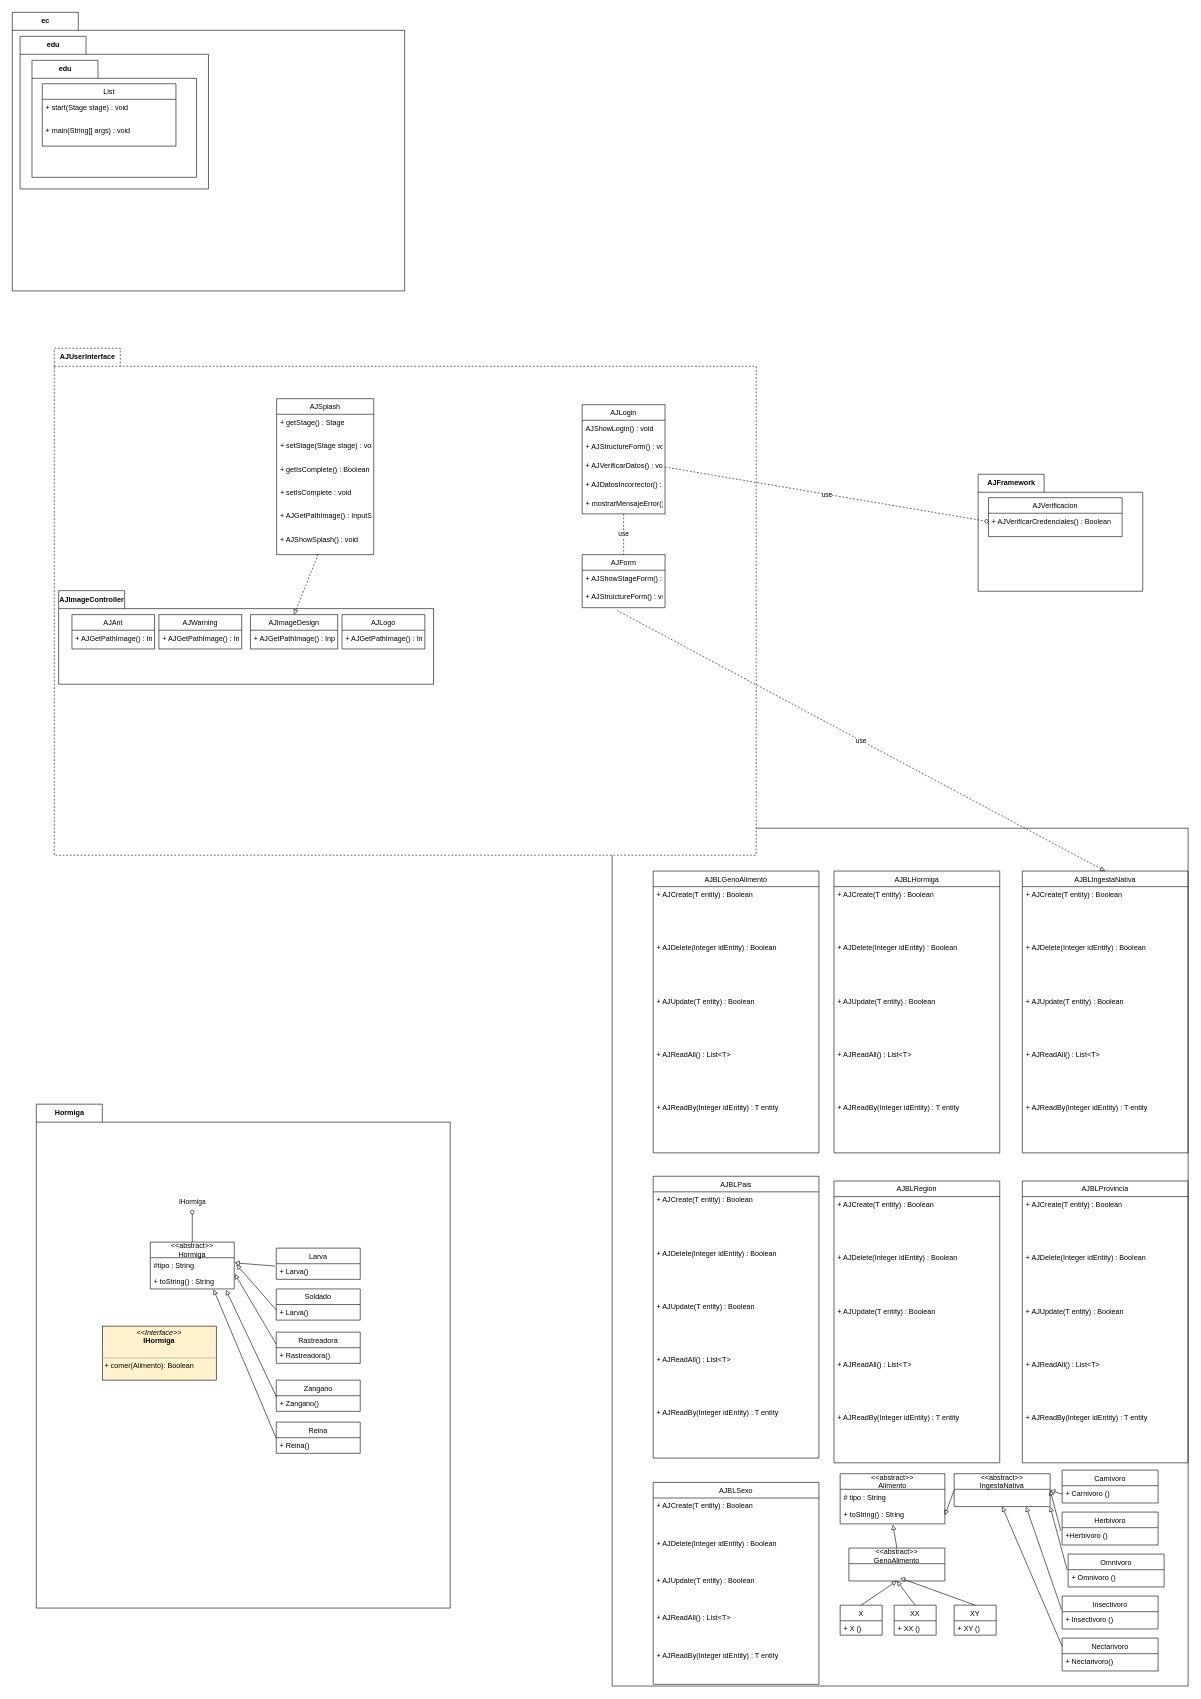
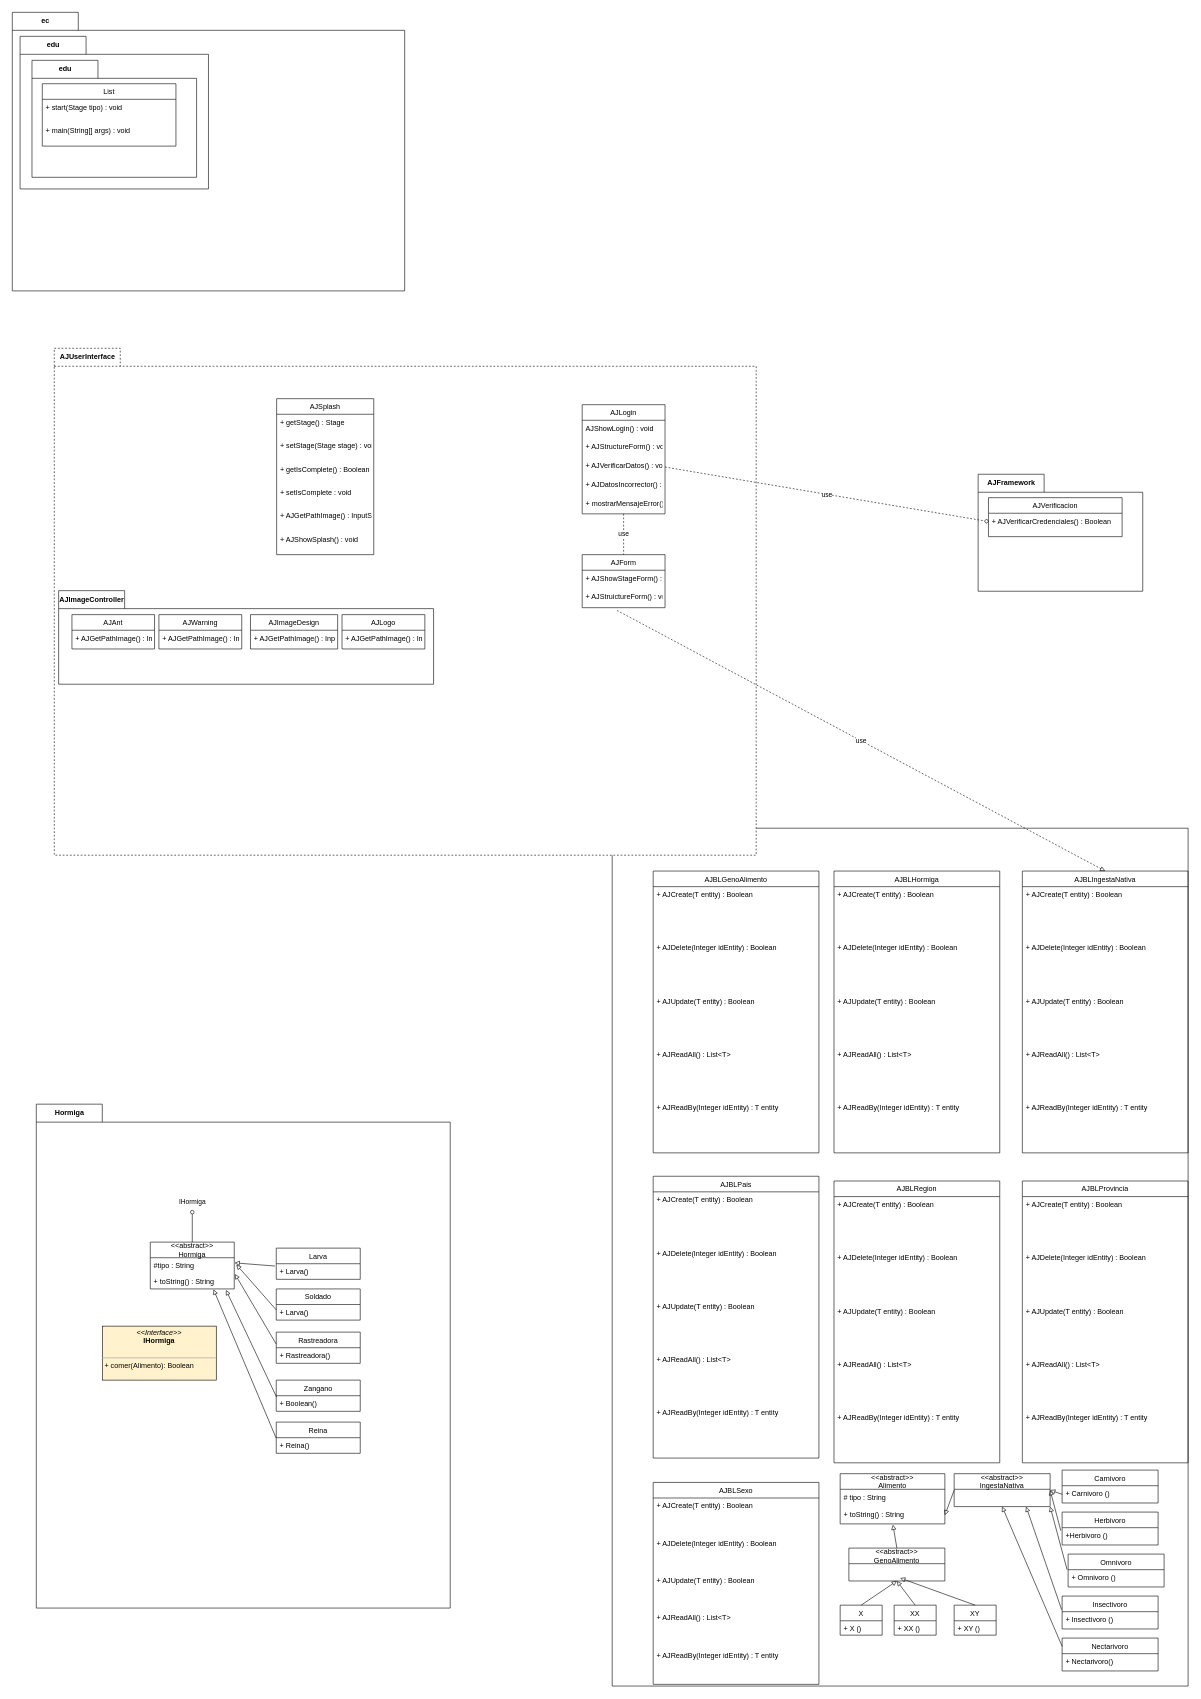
node "+ start(Stage stage) : void": label "+ start(Stage stage) : void" -> "+ start(Stage tipo) : void"
edge "+ AJShowSplash() : void" -> "AJImageDesign": removed
node "+ Zangano()": label "+ Zangano()" -> "+ Boolean()"
